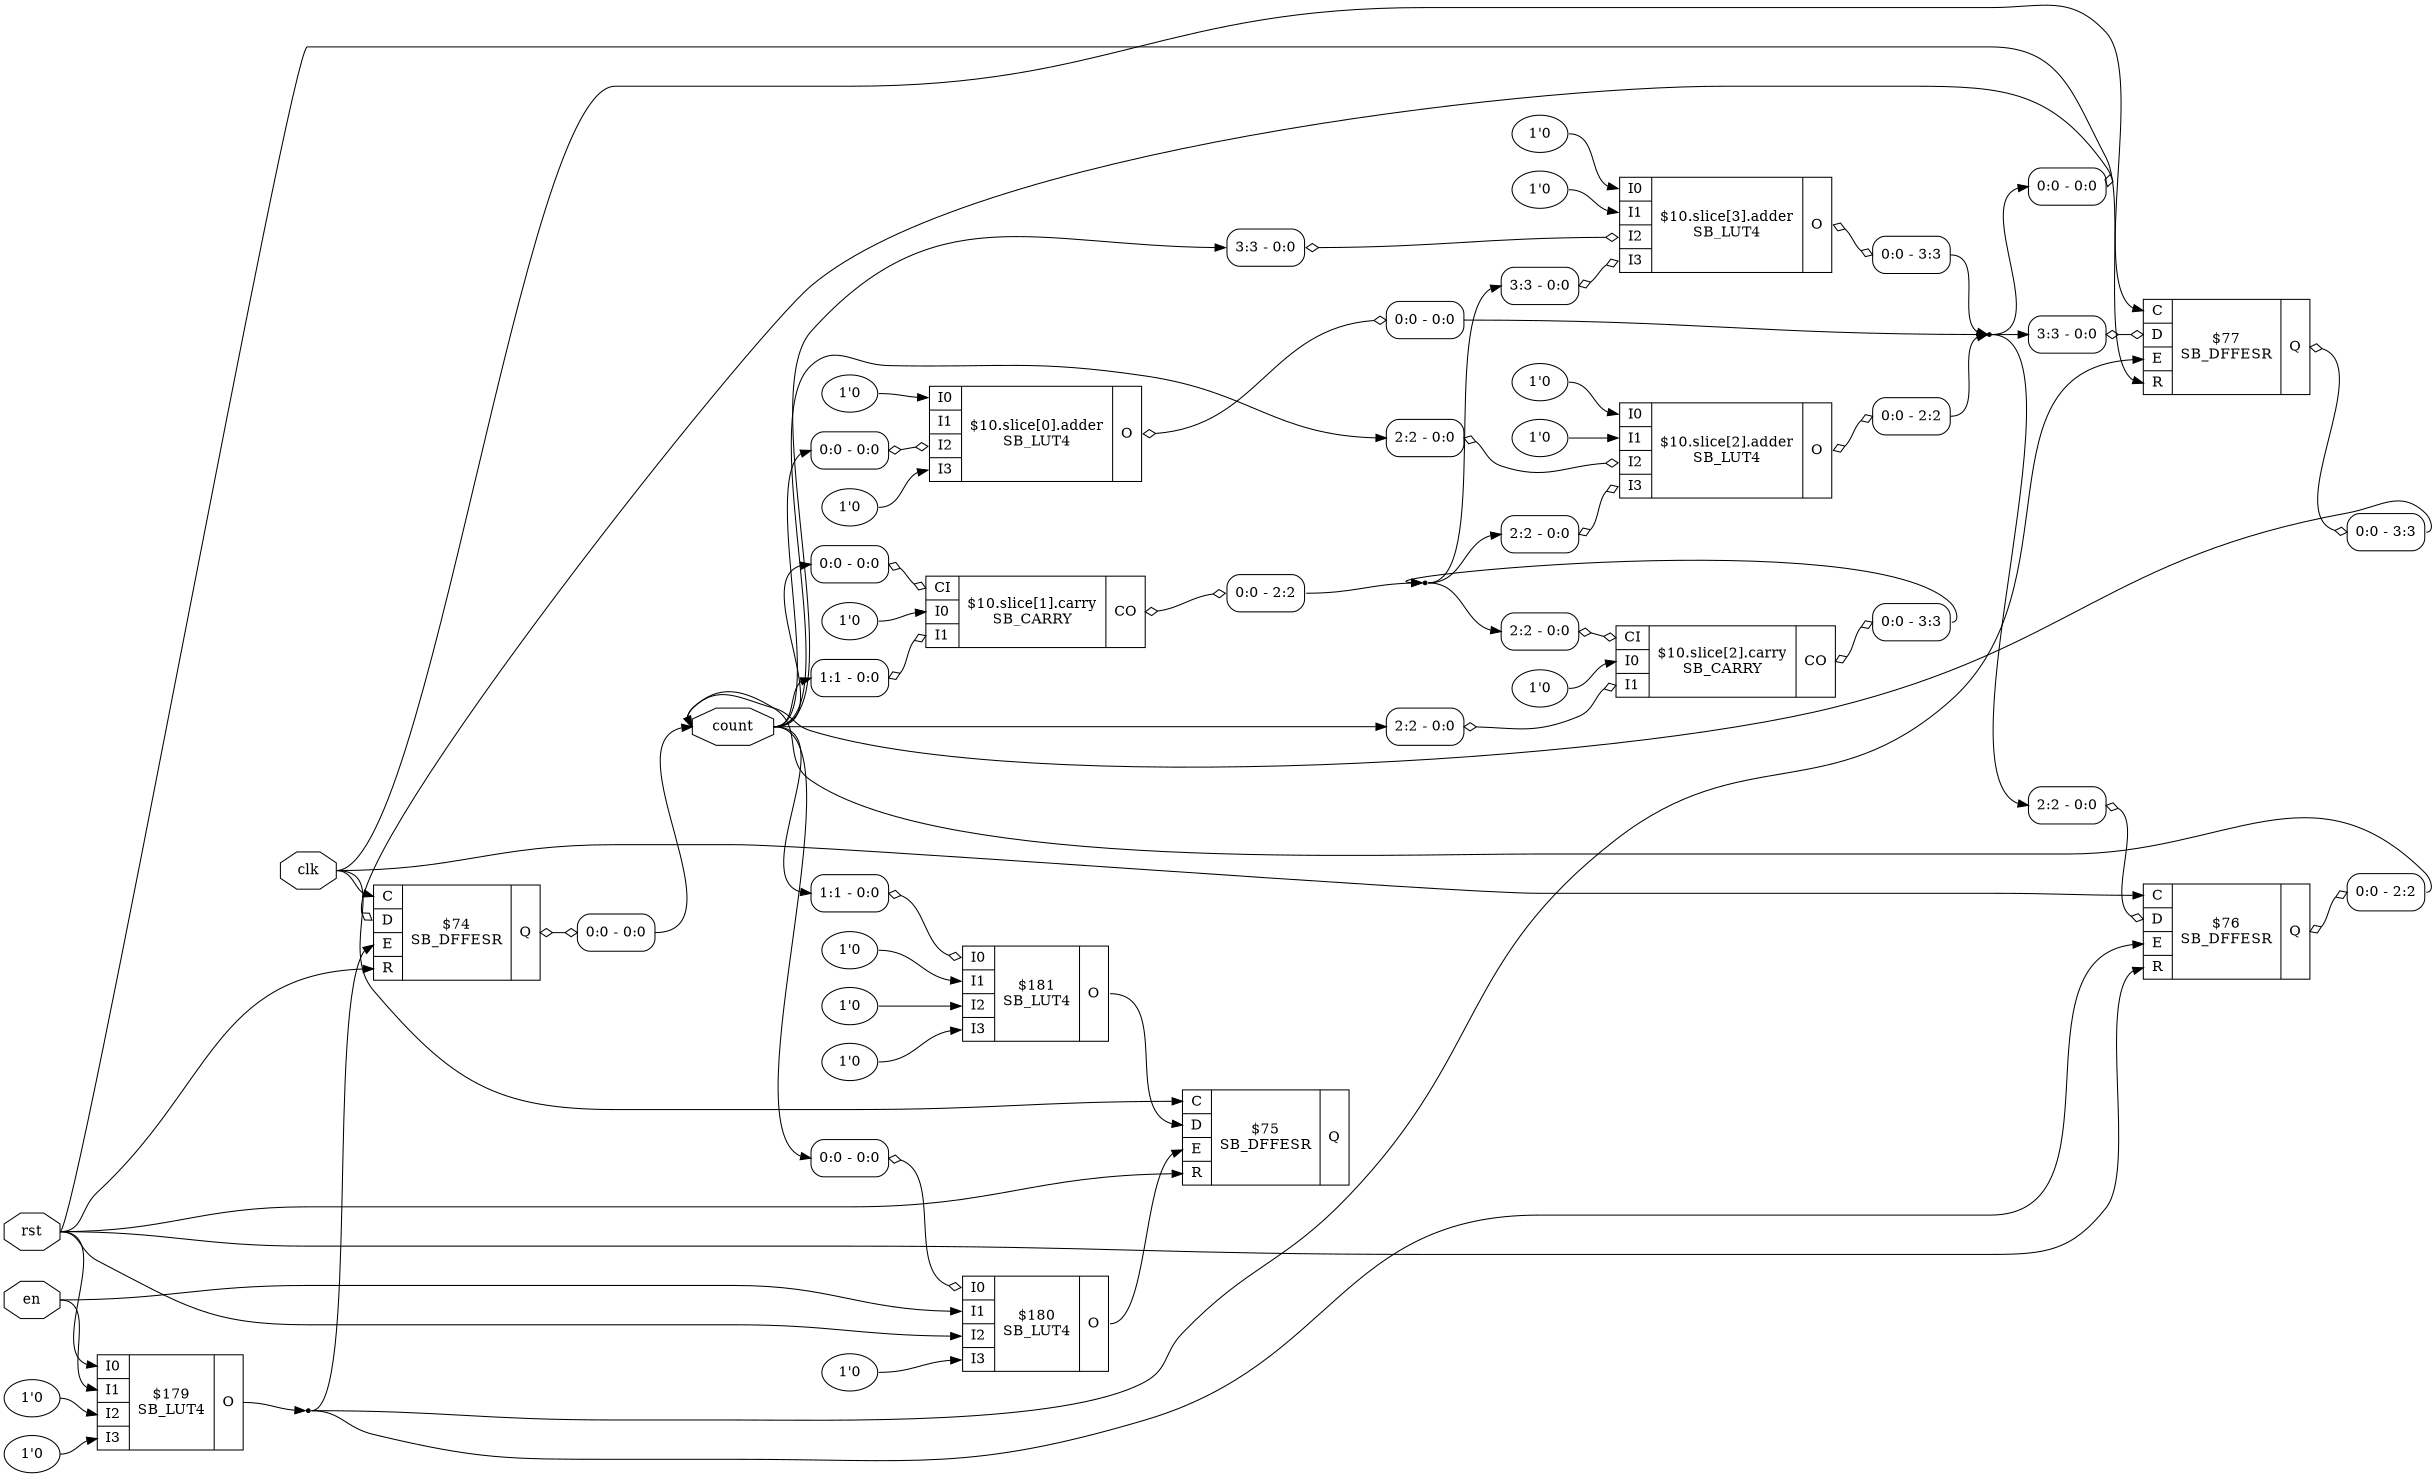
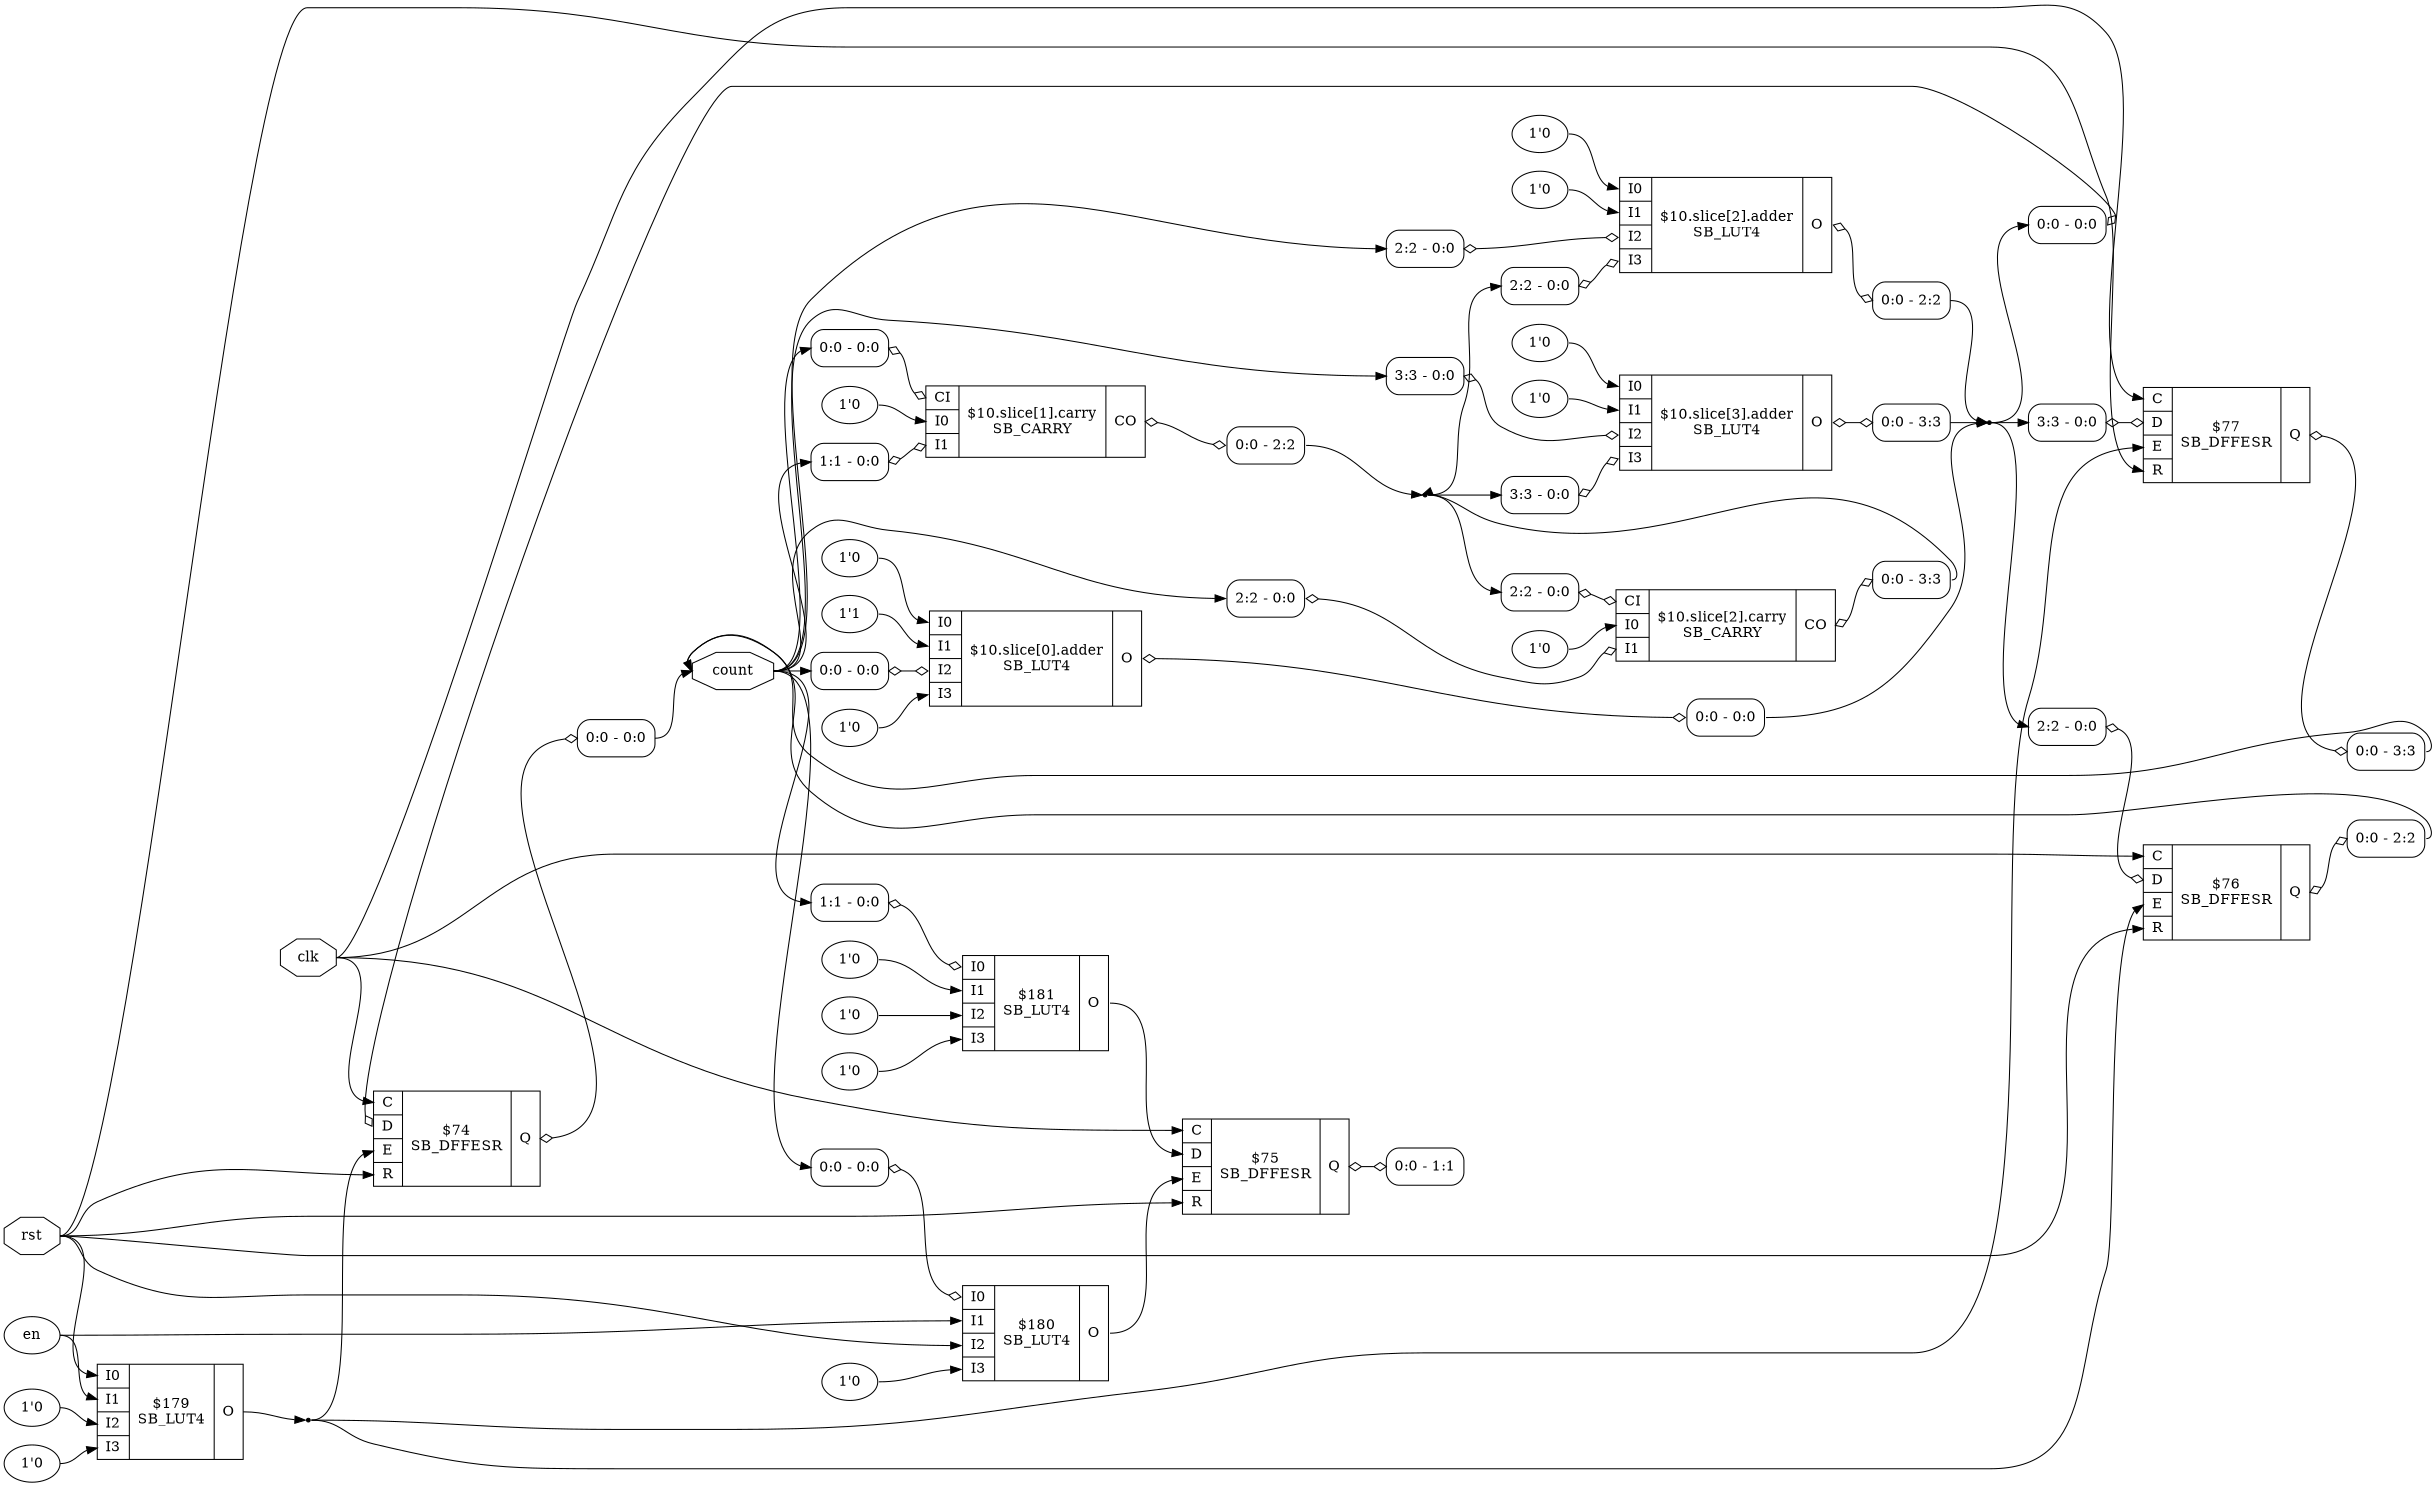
node "1'1": added
node "0:0 - 1:1": added
node "en": shape octagon -> ellipse
